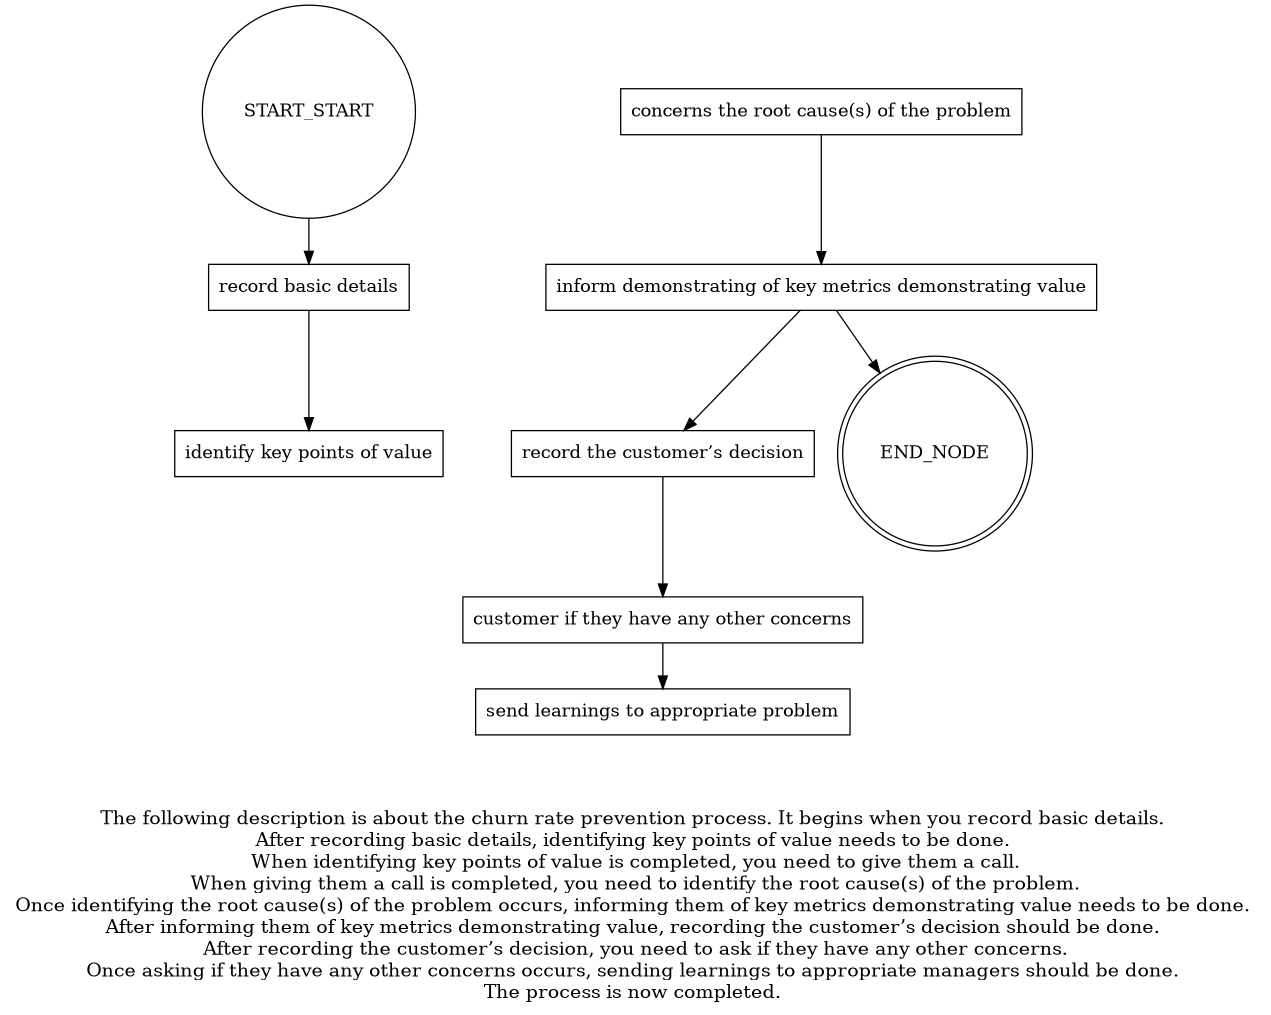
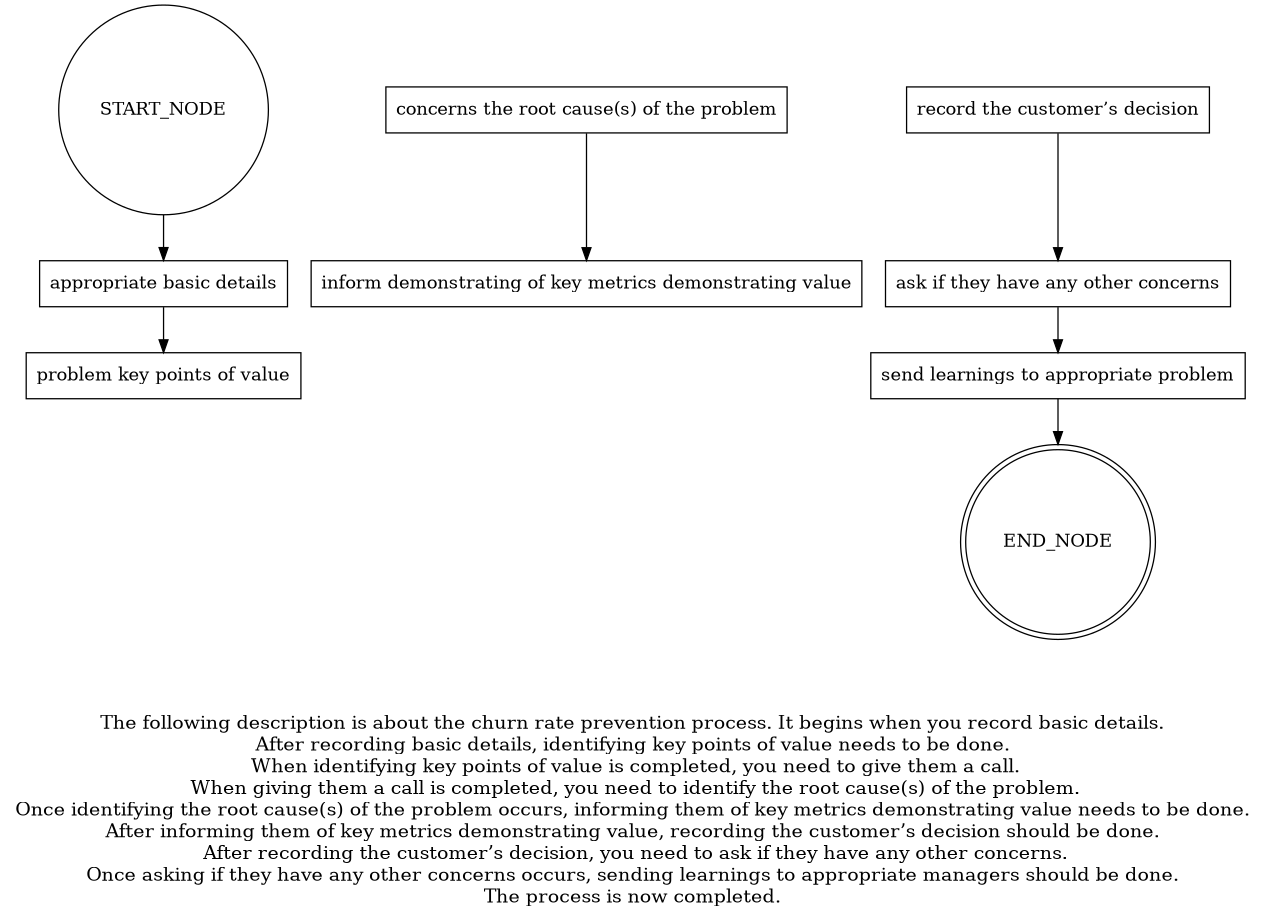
node "START_START": label "START_START" -> "START_NODE"
node "record basic details": label "record basic details" -> "appropriate basic details"
edge "inform demonstrating of key metrics demonstrating value" -> "END_NODE": now "send learnings to appropriate problem" -> "END_NODE"
edge "inform demonstrating of key metrics demonstrating value" -> "record the customer’s decision": removed
node "identify key points of value": label "identify key points of value" -> "problem key points of value"
node "customer if they have any other concerns": label "customer if they have any other concerns" -> "ask if they have any other concerns"
